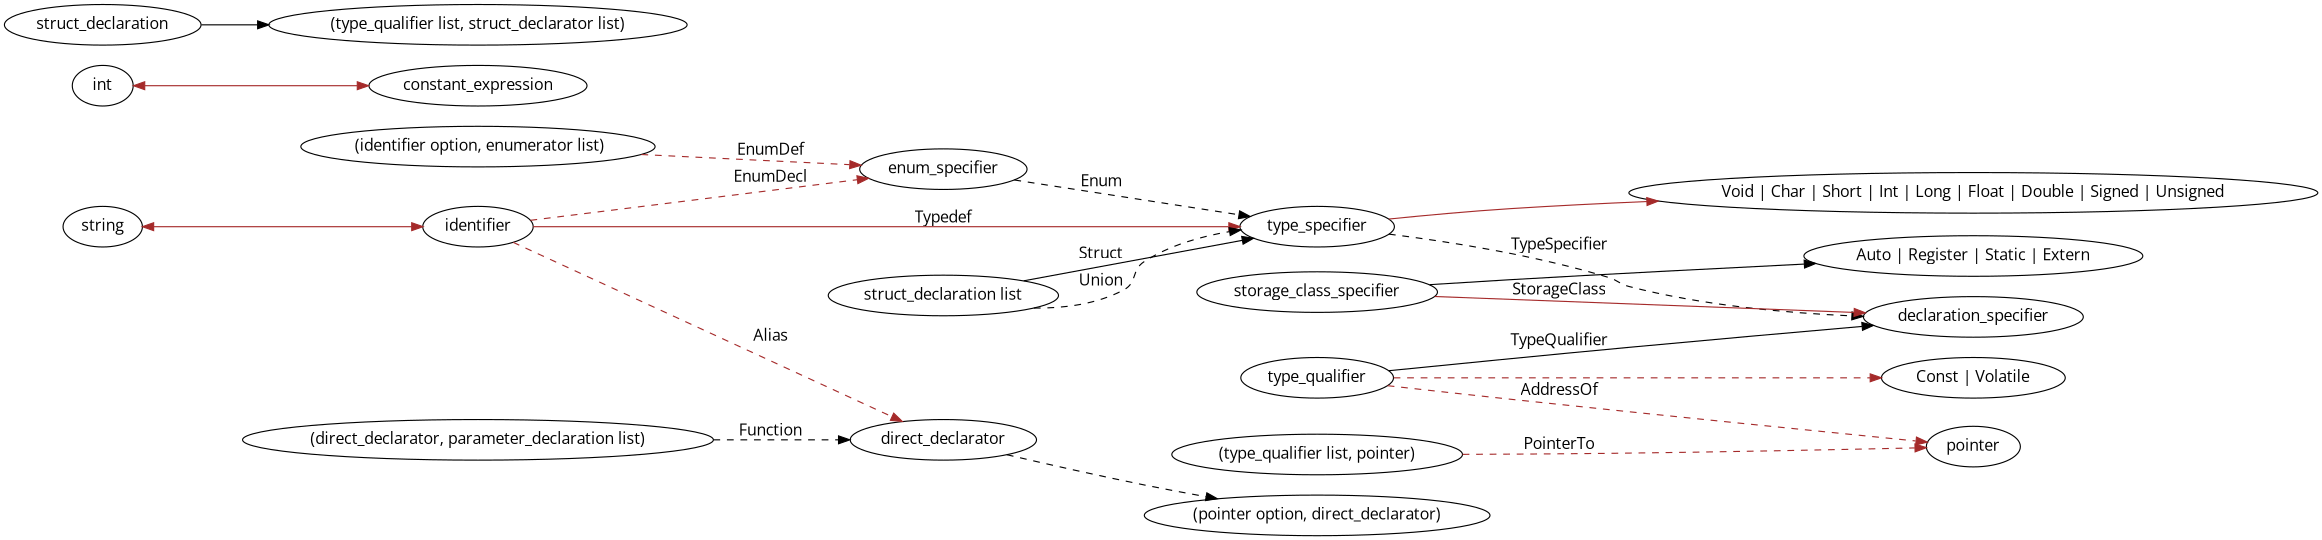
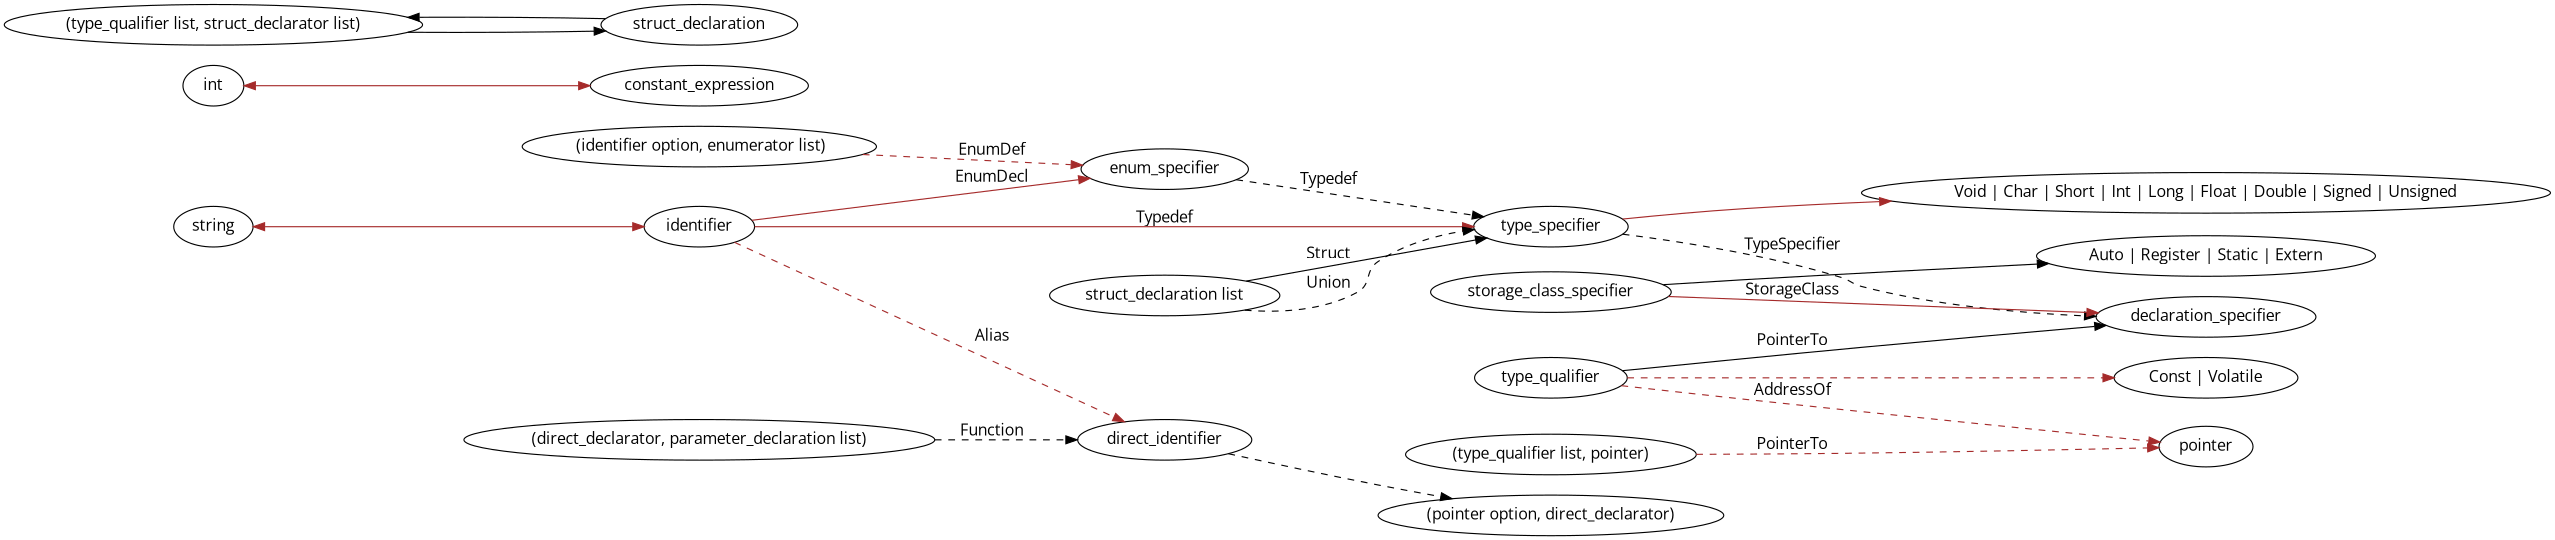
edge "(type_qualifier list, struct_declarator list)" -> "struct_declaration": added
edge "enum_specifier" -> "type_specifier": label "Enum" -> "Typedef"
edge "identifier" -> "enum_specifier": style dashed -> solid
edge "type_qualifier" -> "declaration_specifier": label "TypeQualifier" -> "PointerTo"
node "direct_declarator": label "direct_declarator" -> "direct_identifier"
